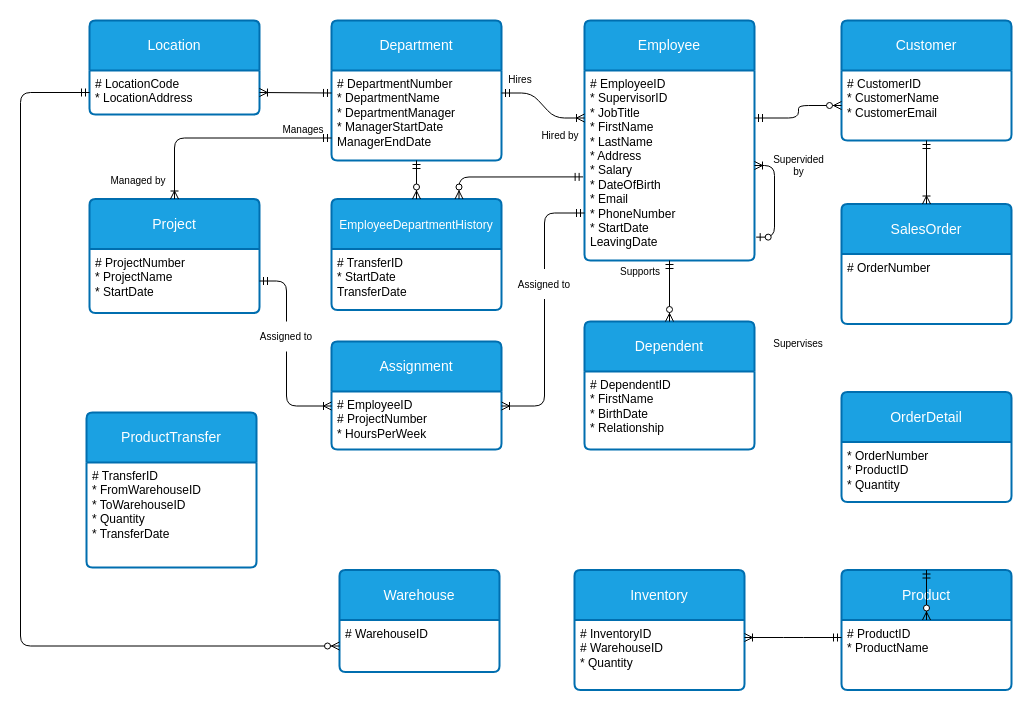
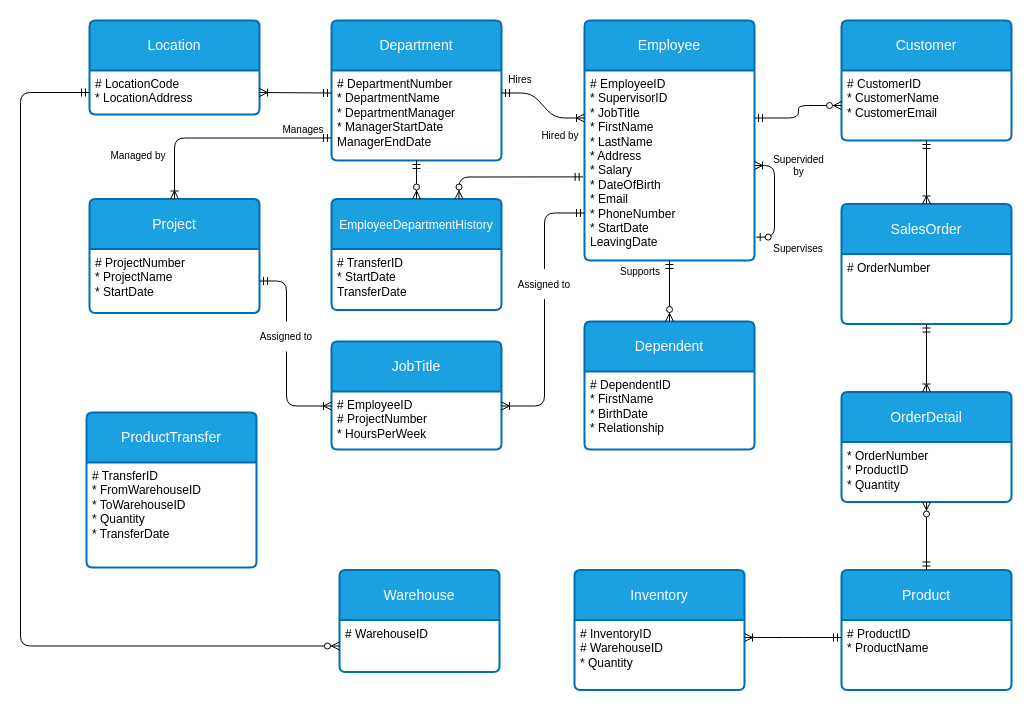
node "Managed by": moved (139, 181) -> (139, 156)
node "Supervises": moved (799, 343) -> (799, 248)
edge "# OrderNumber" -- "OrderDetail": added
node "Assignment": label "Assignment" -> "JobTitle"
edge "Product" -- "# ProductID * ProductName": now "Product" -- "* OrderNumber * ProductID * Quantity"
